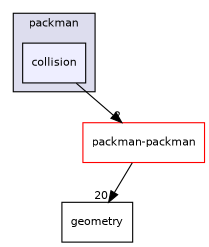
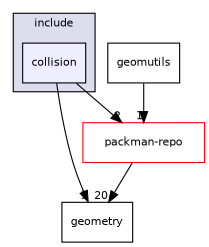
cluster "packman": label "packman" -> "include"
node "geomutils": added
edge "collision" -> "geometry": added
node "packman-packman": label "packman-packman" -> "packman-repo"
